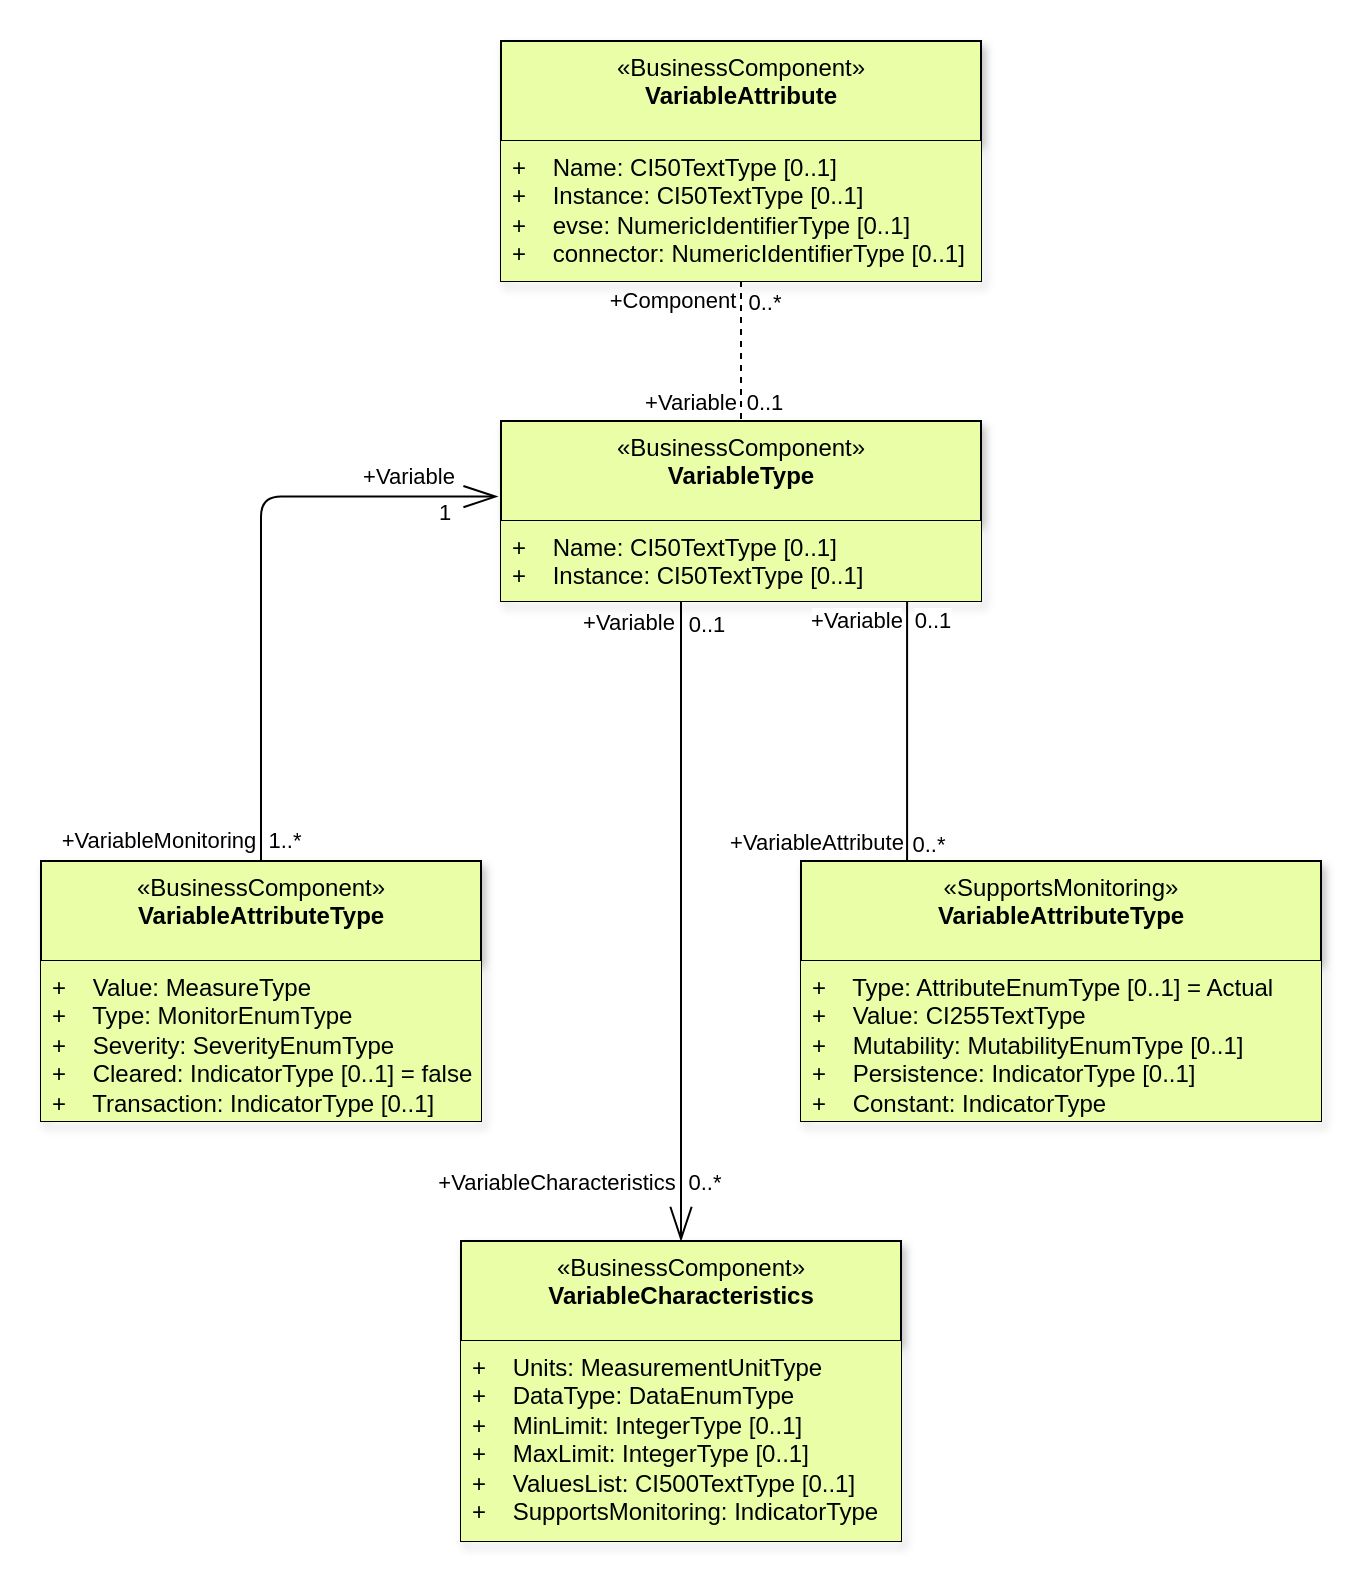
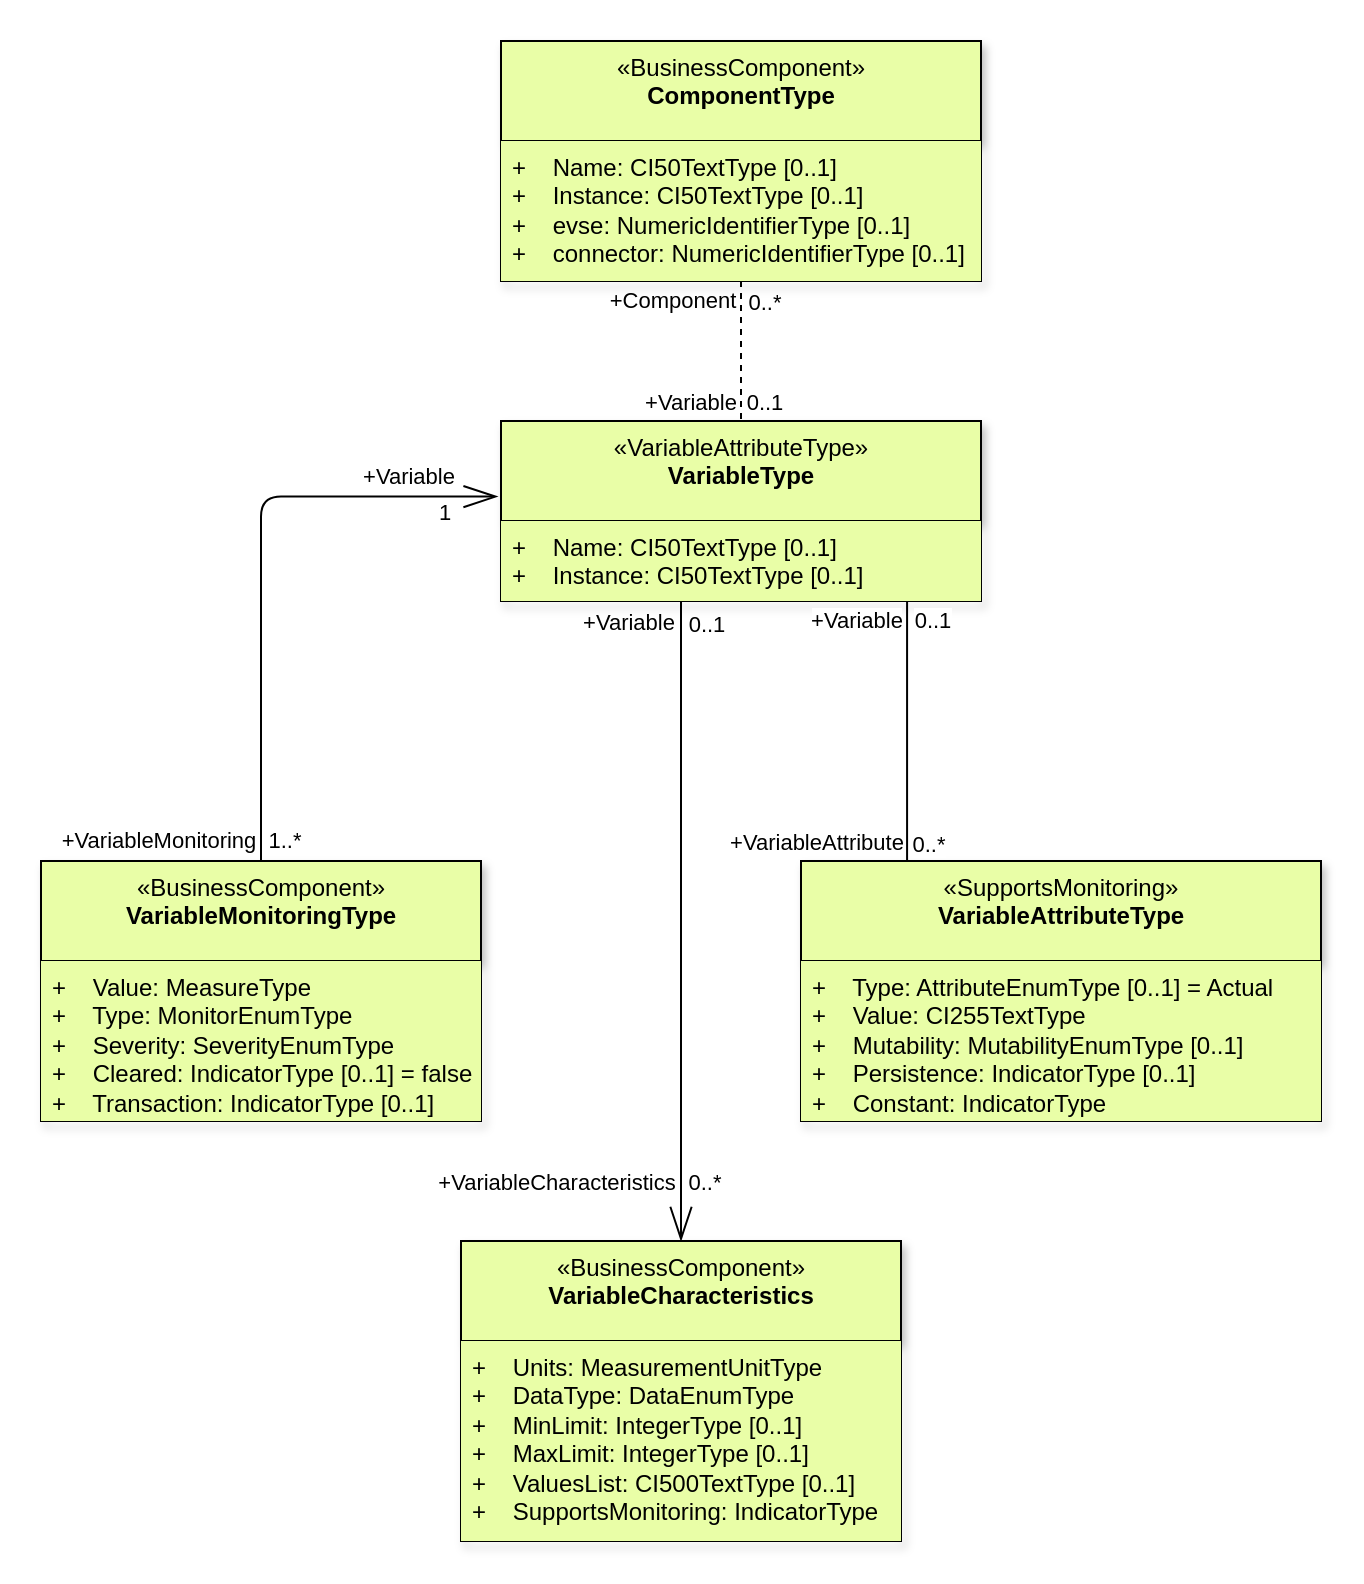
node "«BusinessComponent» VariableAttribute": label "«BusinessComponent» VariableAttribute" -> "«BusinessComponent» ComponentType"
node "«BusinessComponent» VariableType": label "«BusinessComponent» VariableType" -> "«VariableAttributeType» VariableType"
node "«BusinessComponent» VariableAttributeType": label "«BusinessComponent» VariableAttributeType" -> "«BusinessComponent» VariableMonitoringType"
